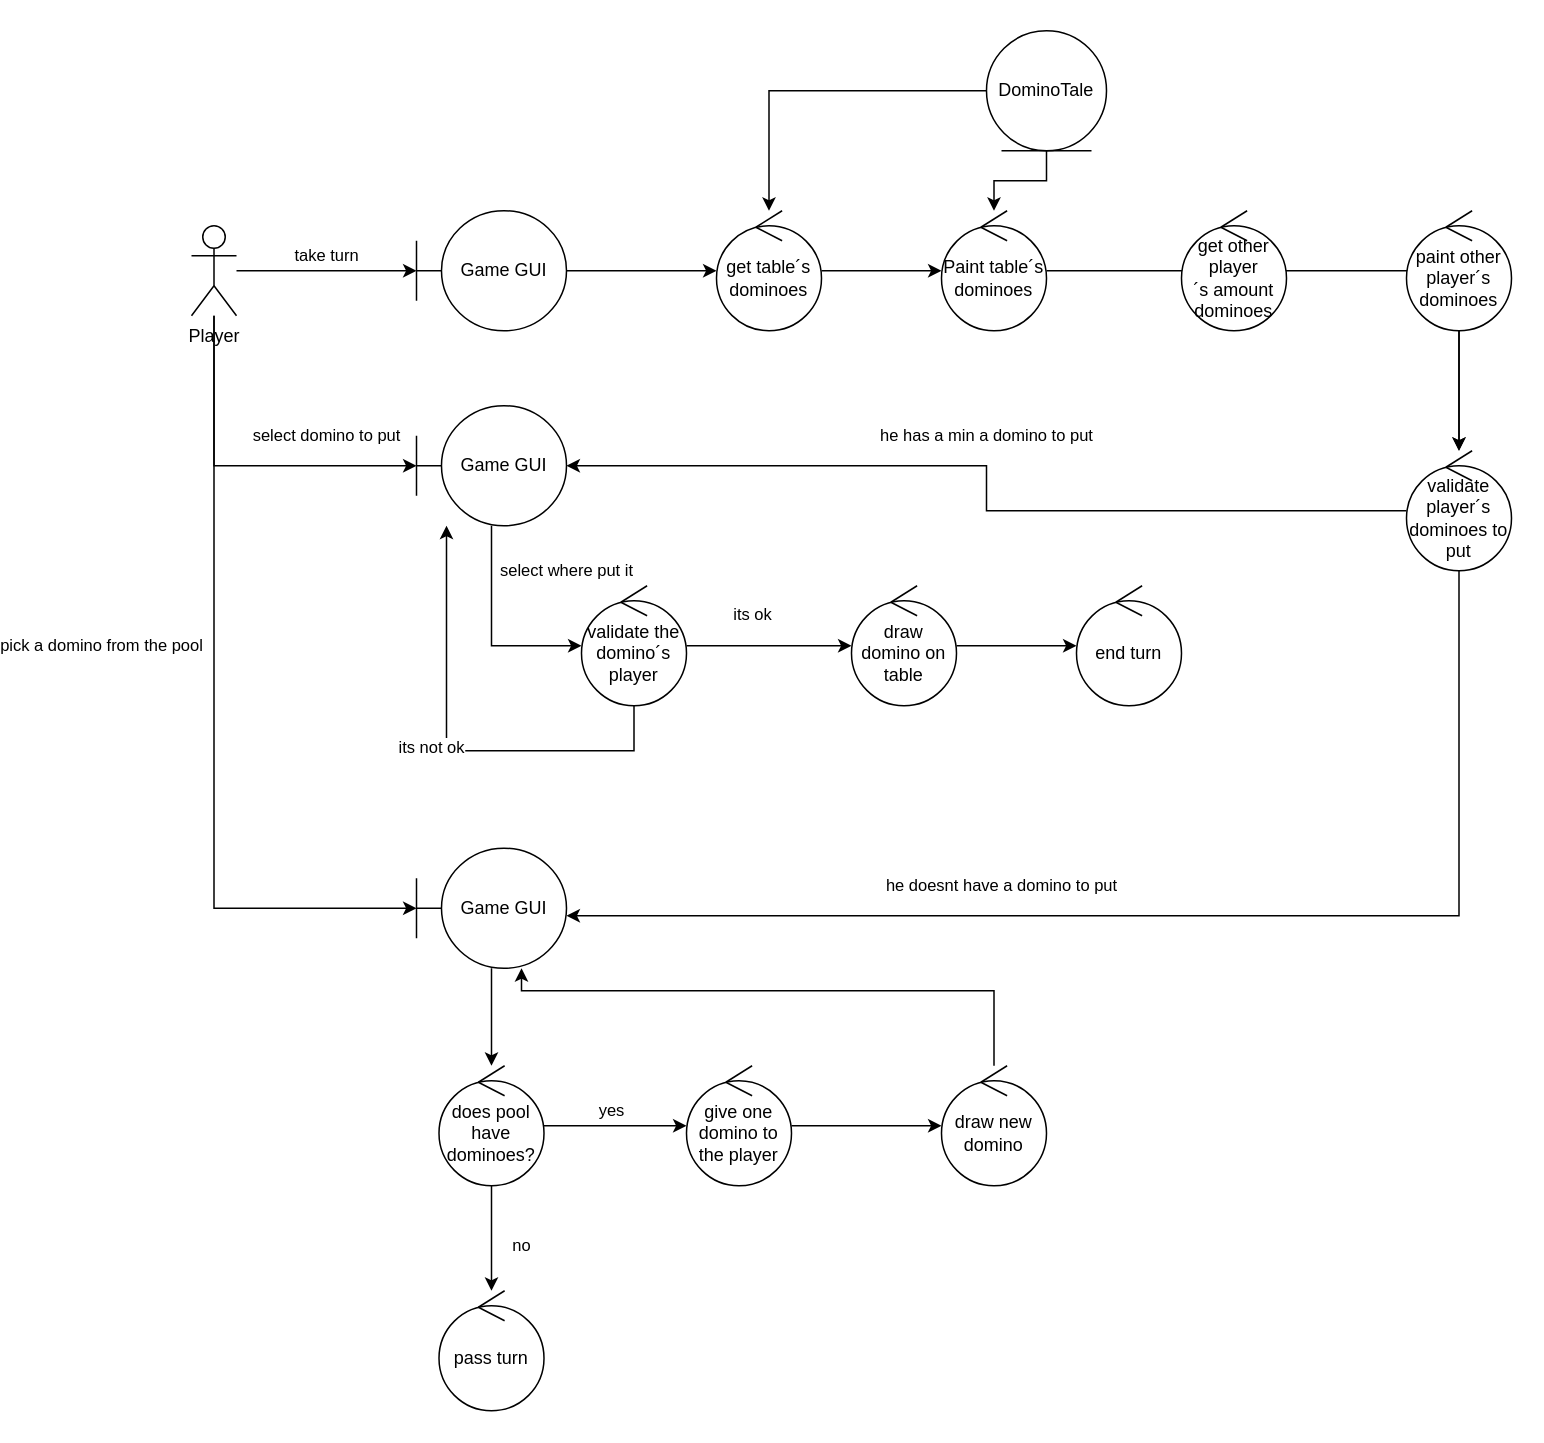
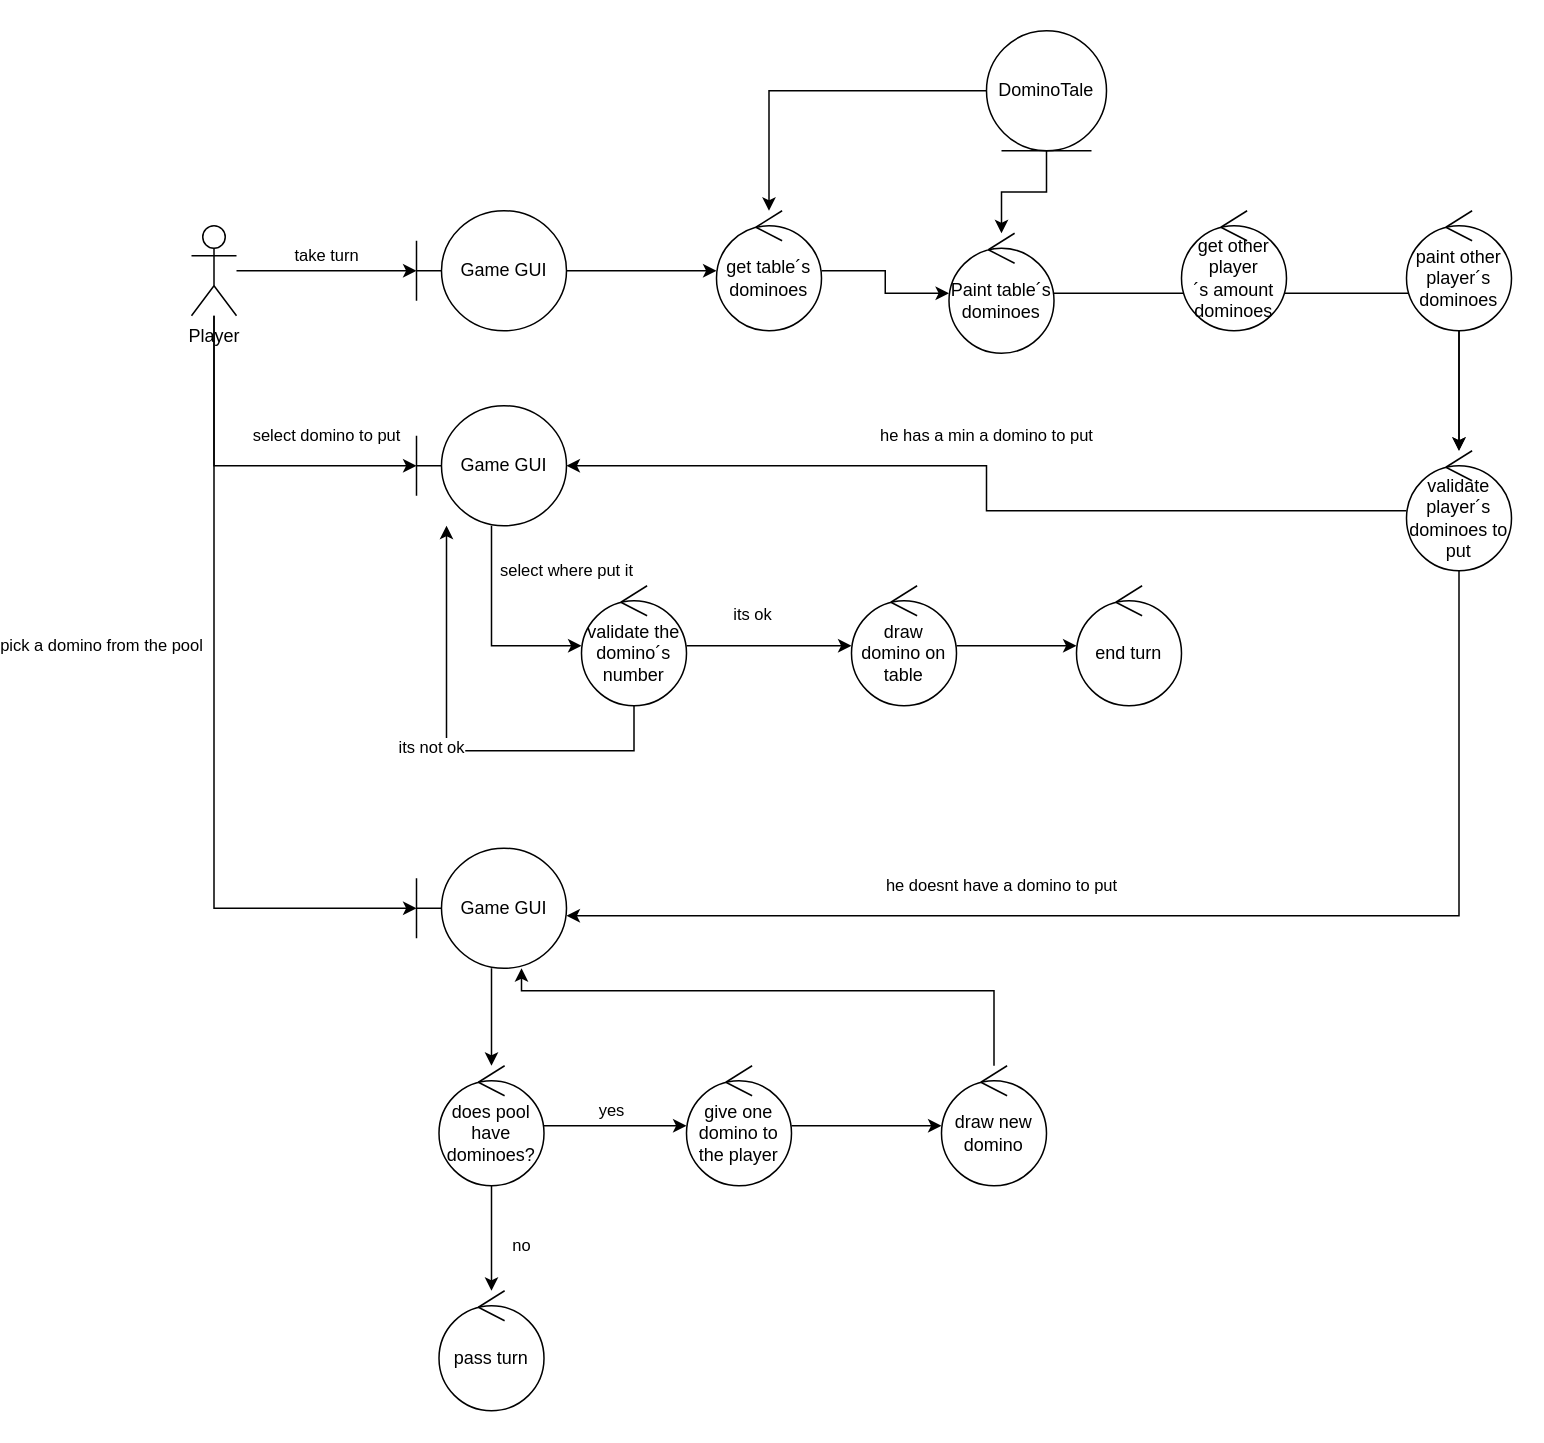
node "Paint table´s dominoes": moved (994, 271) -> (1001, 293)
node "validate the domino´s player": label "validate the domino´s player" -> "validate the domino´s number"
